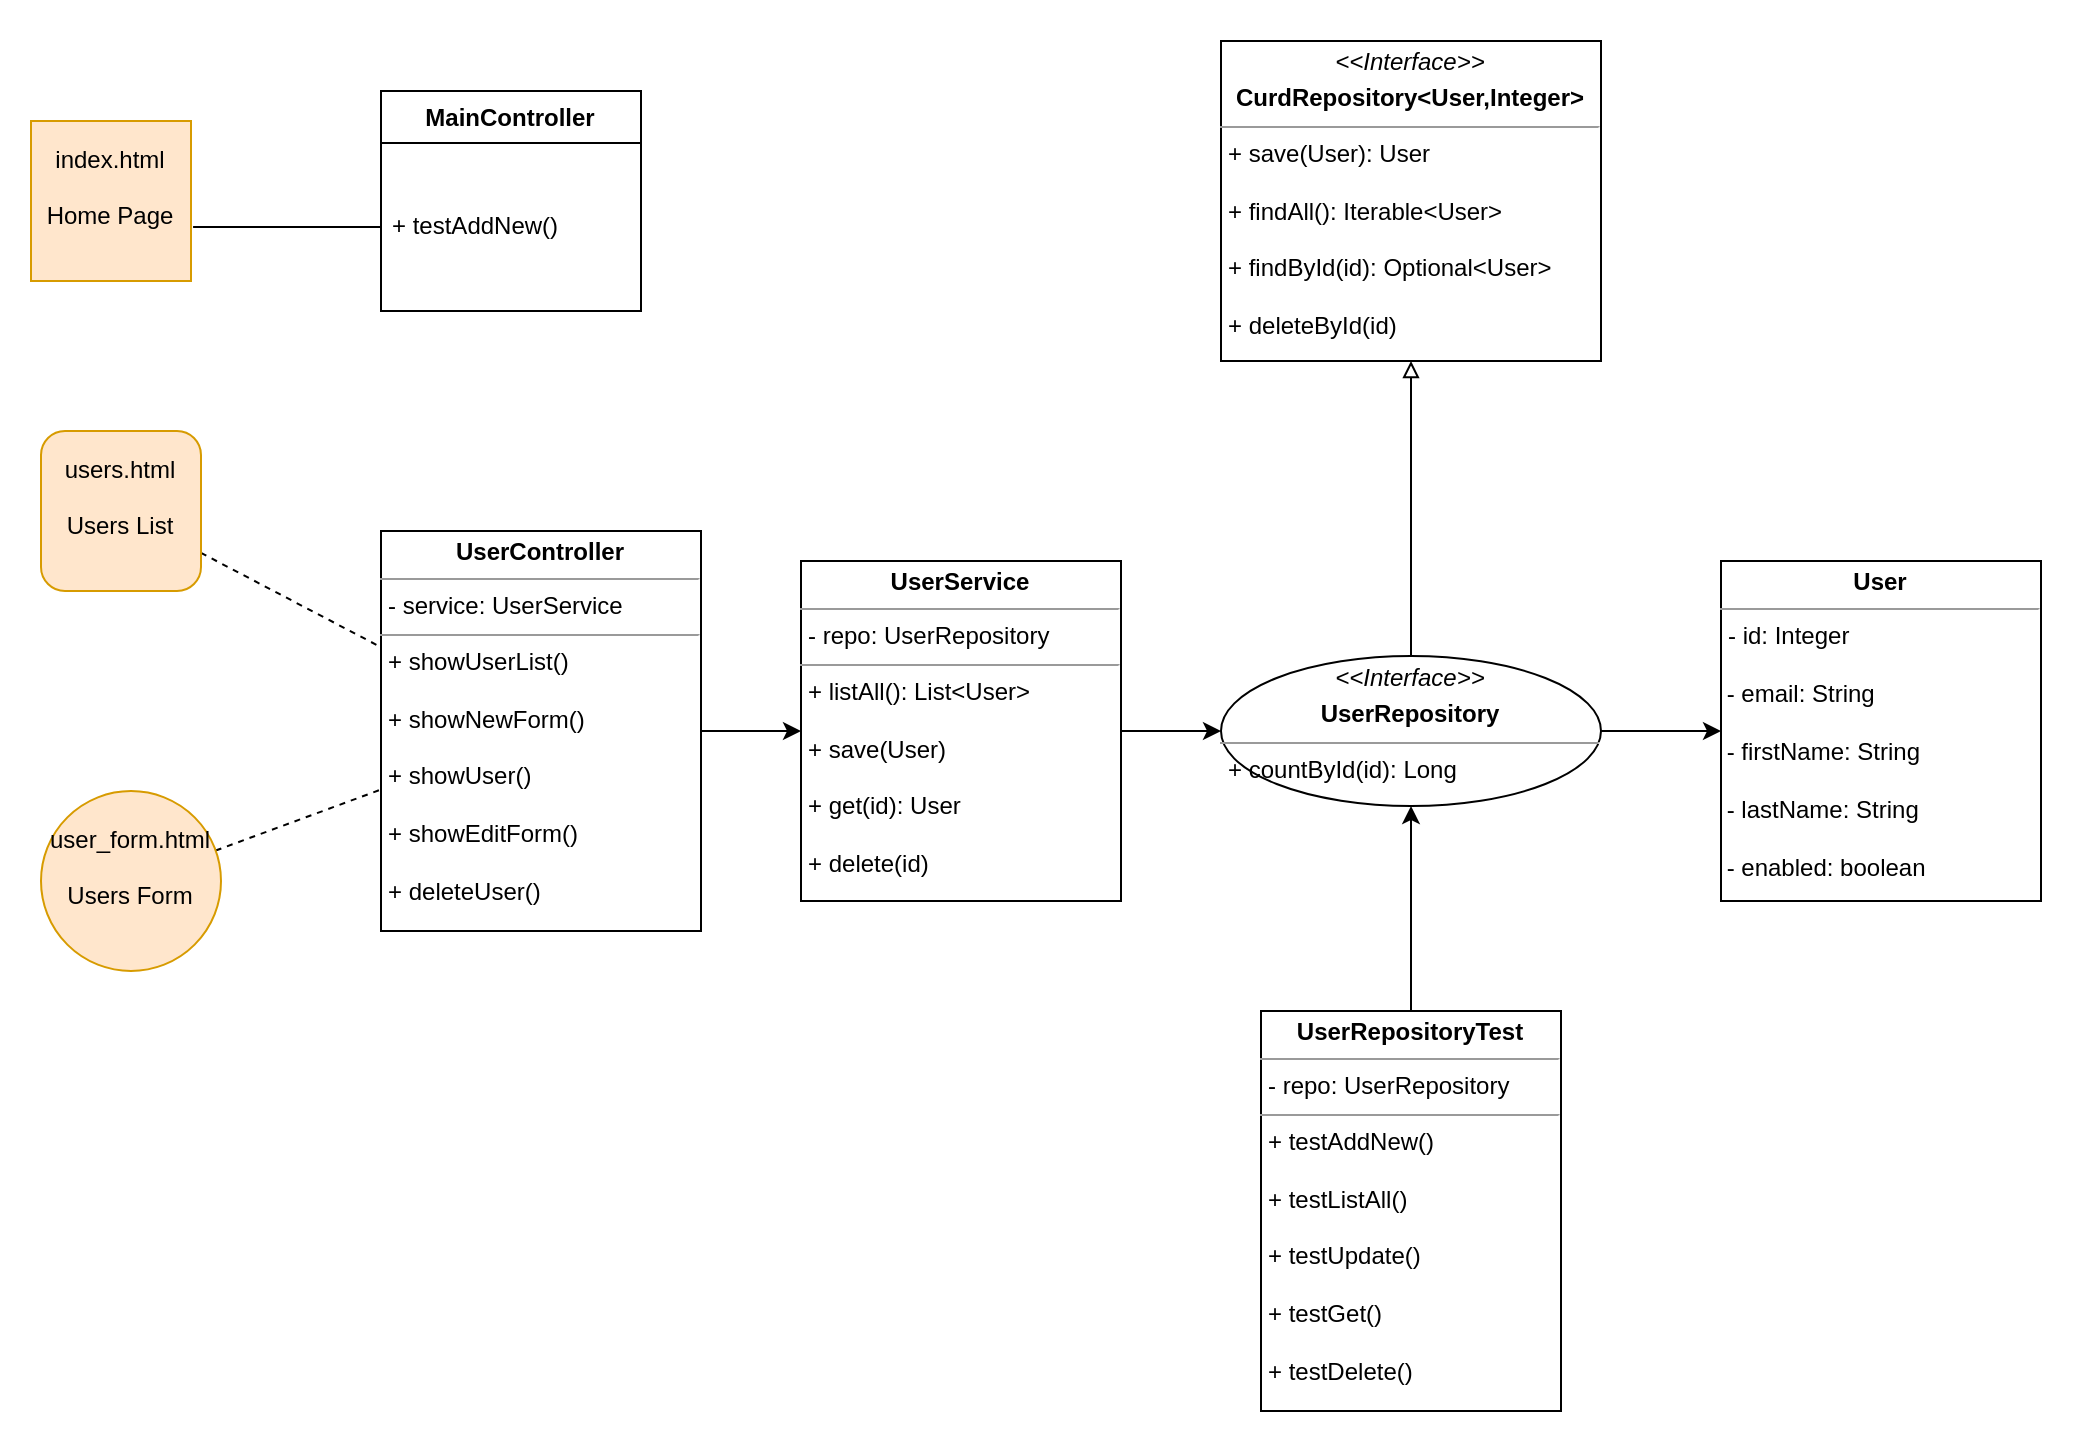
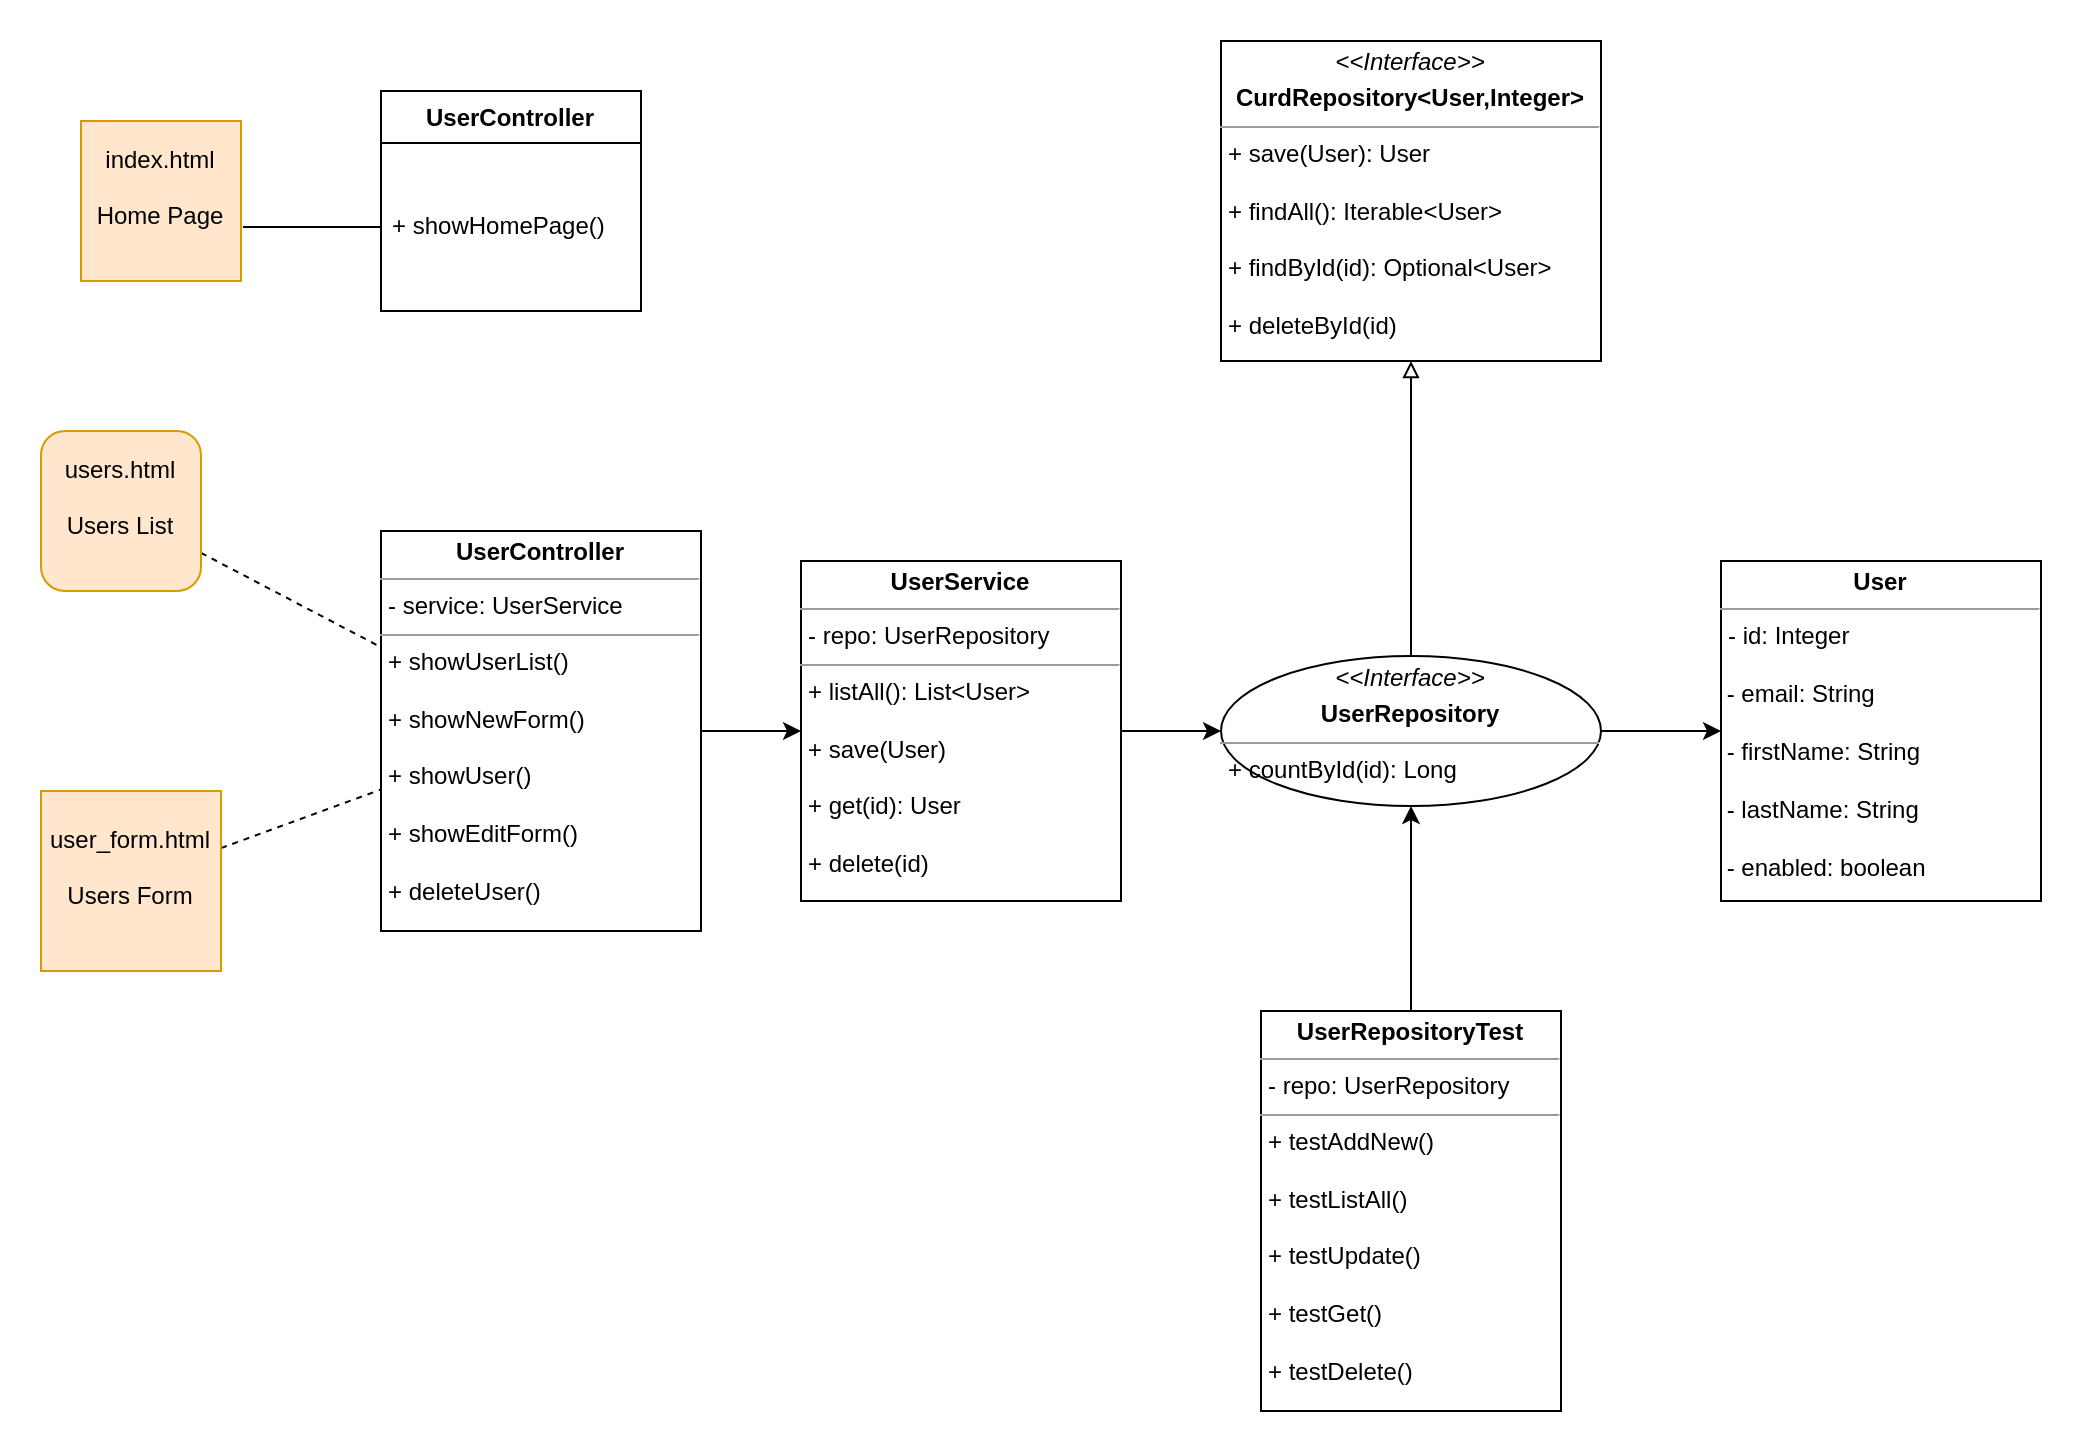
node "MainController": label "MainController" -> "UserController"
node "index.html Home Page": moved (111, 201) -> (161, 201)
node "+ testAddNew()": label "+ testAddNew()" -> "+ showHomePage()"
node "user_form.html Users Form": shape ellipse -> rectangle
